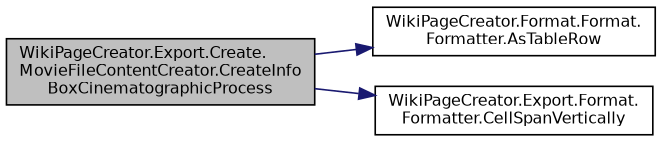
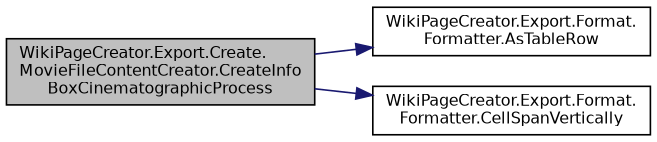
node "WikiPageCreator.Format.Format. Formatter.AsTableRow": label "WikiPageCreator.Format.Format. Formatter.AsTableRow" -> "WikiPageCreator.Export.Format. Formatter.AsTableRow"
